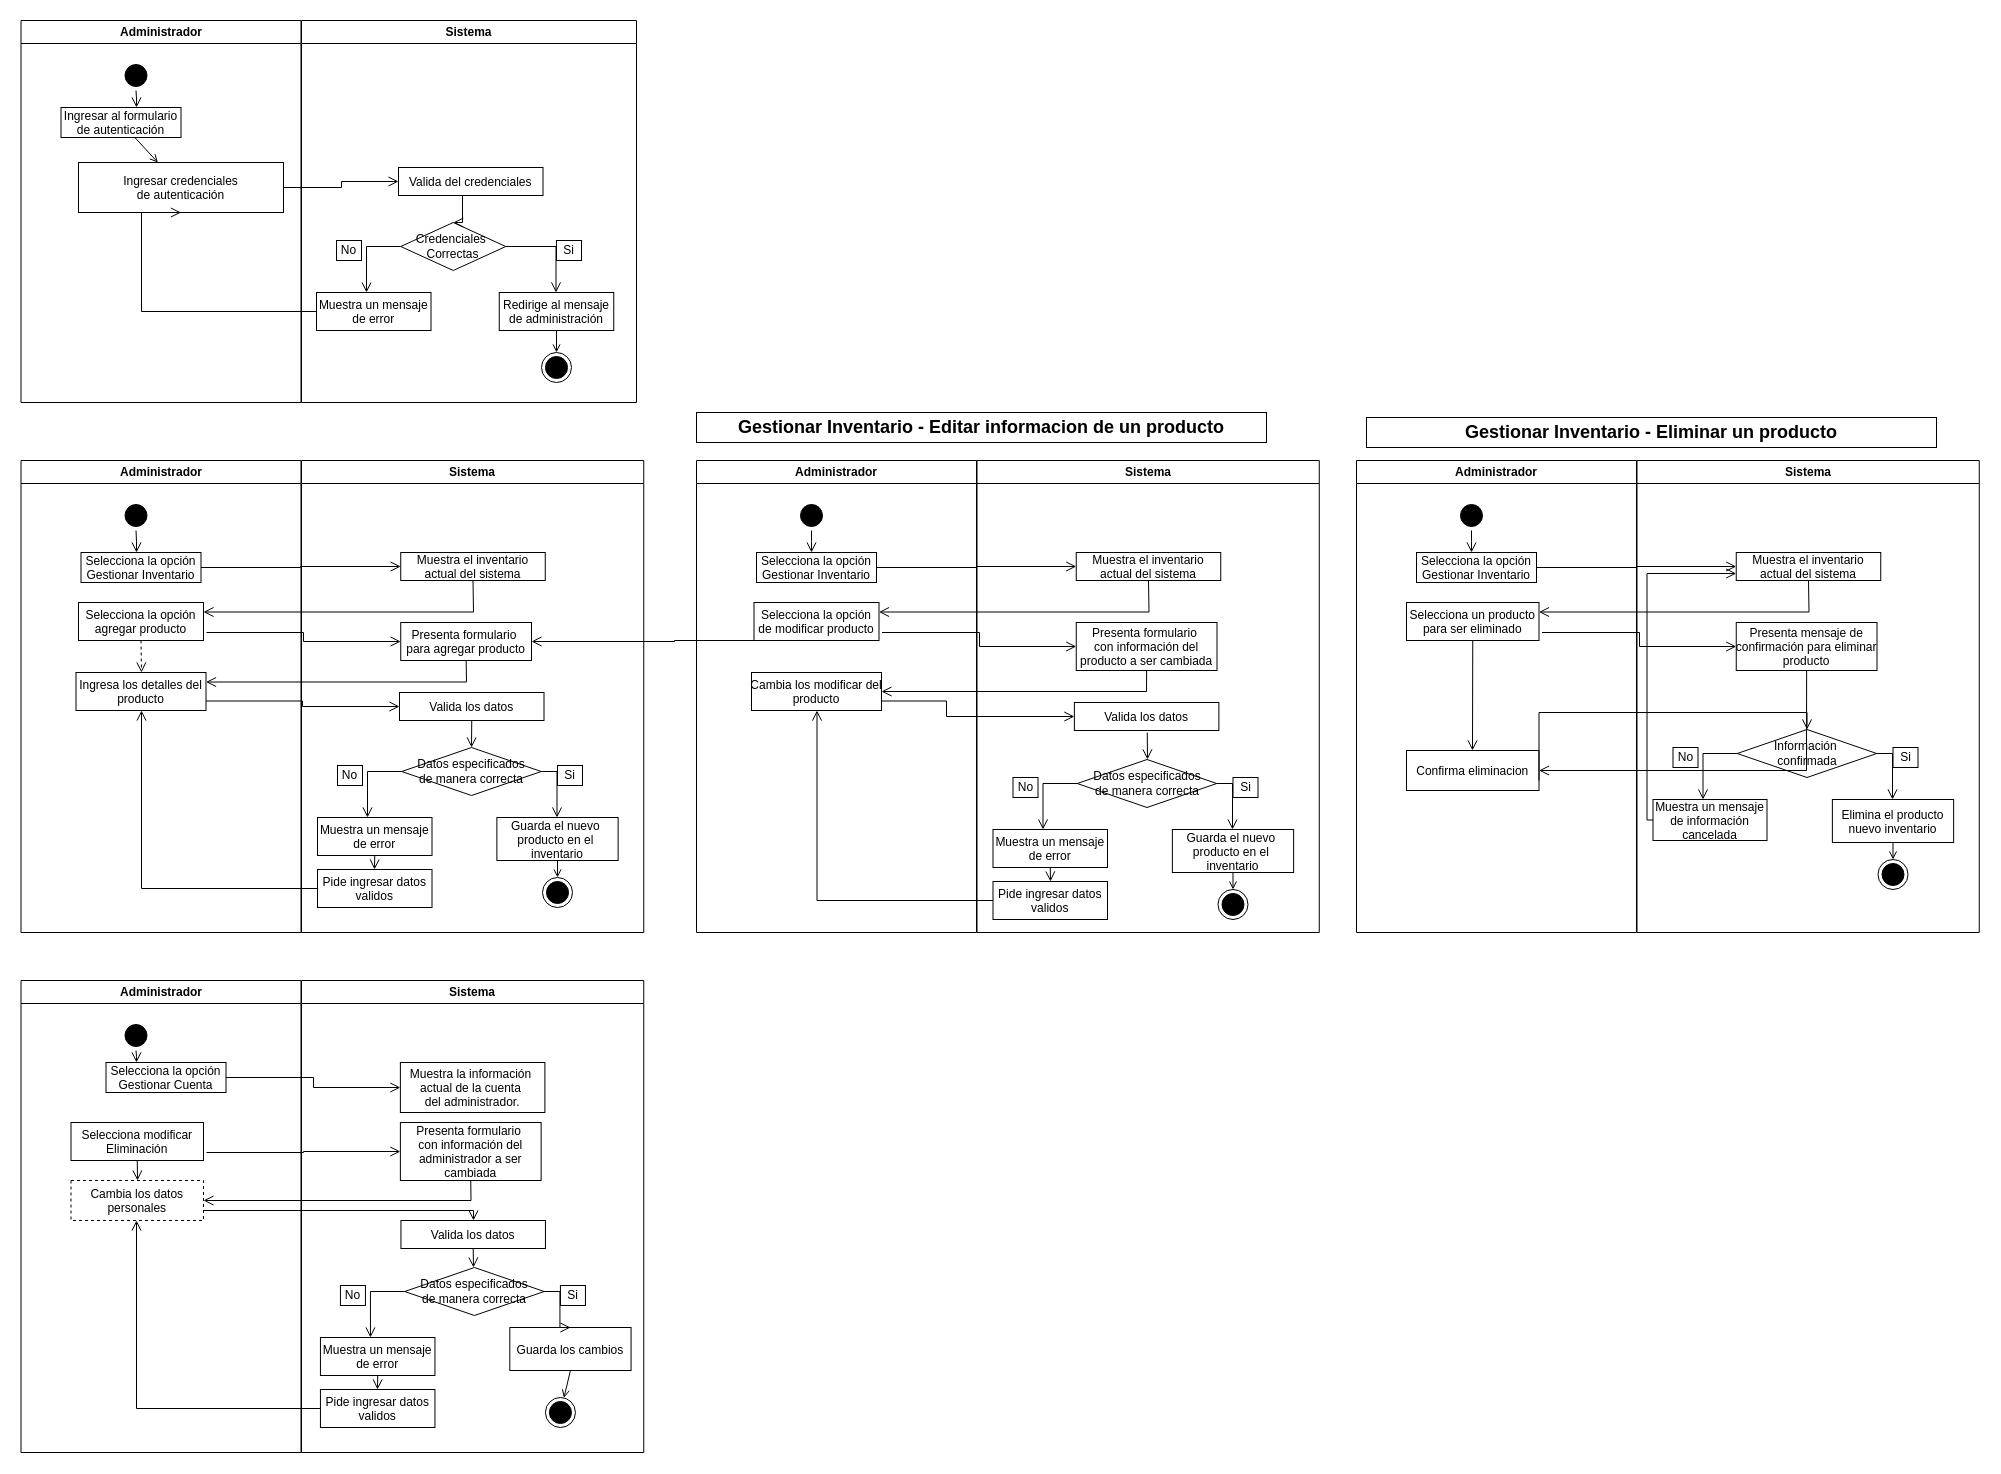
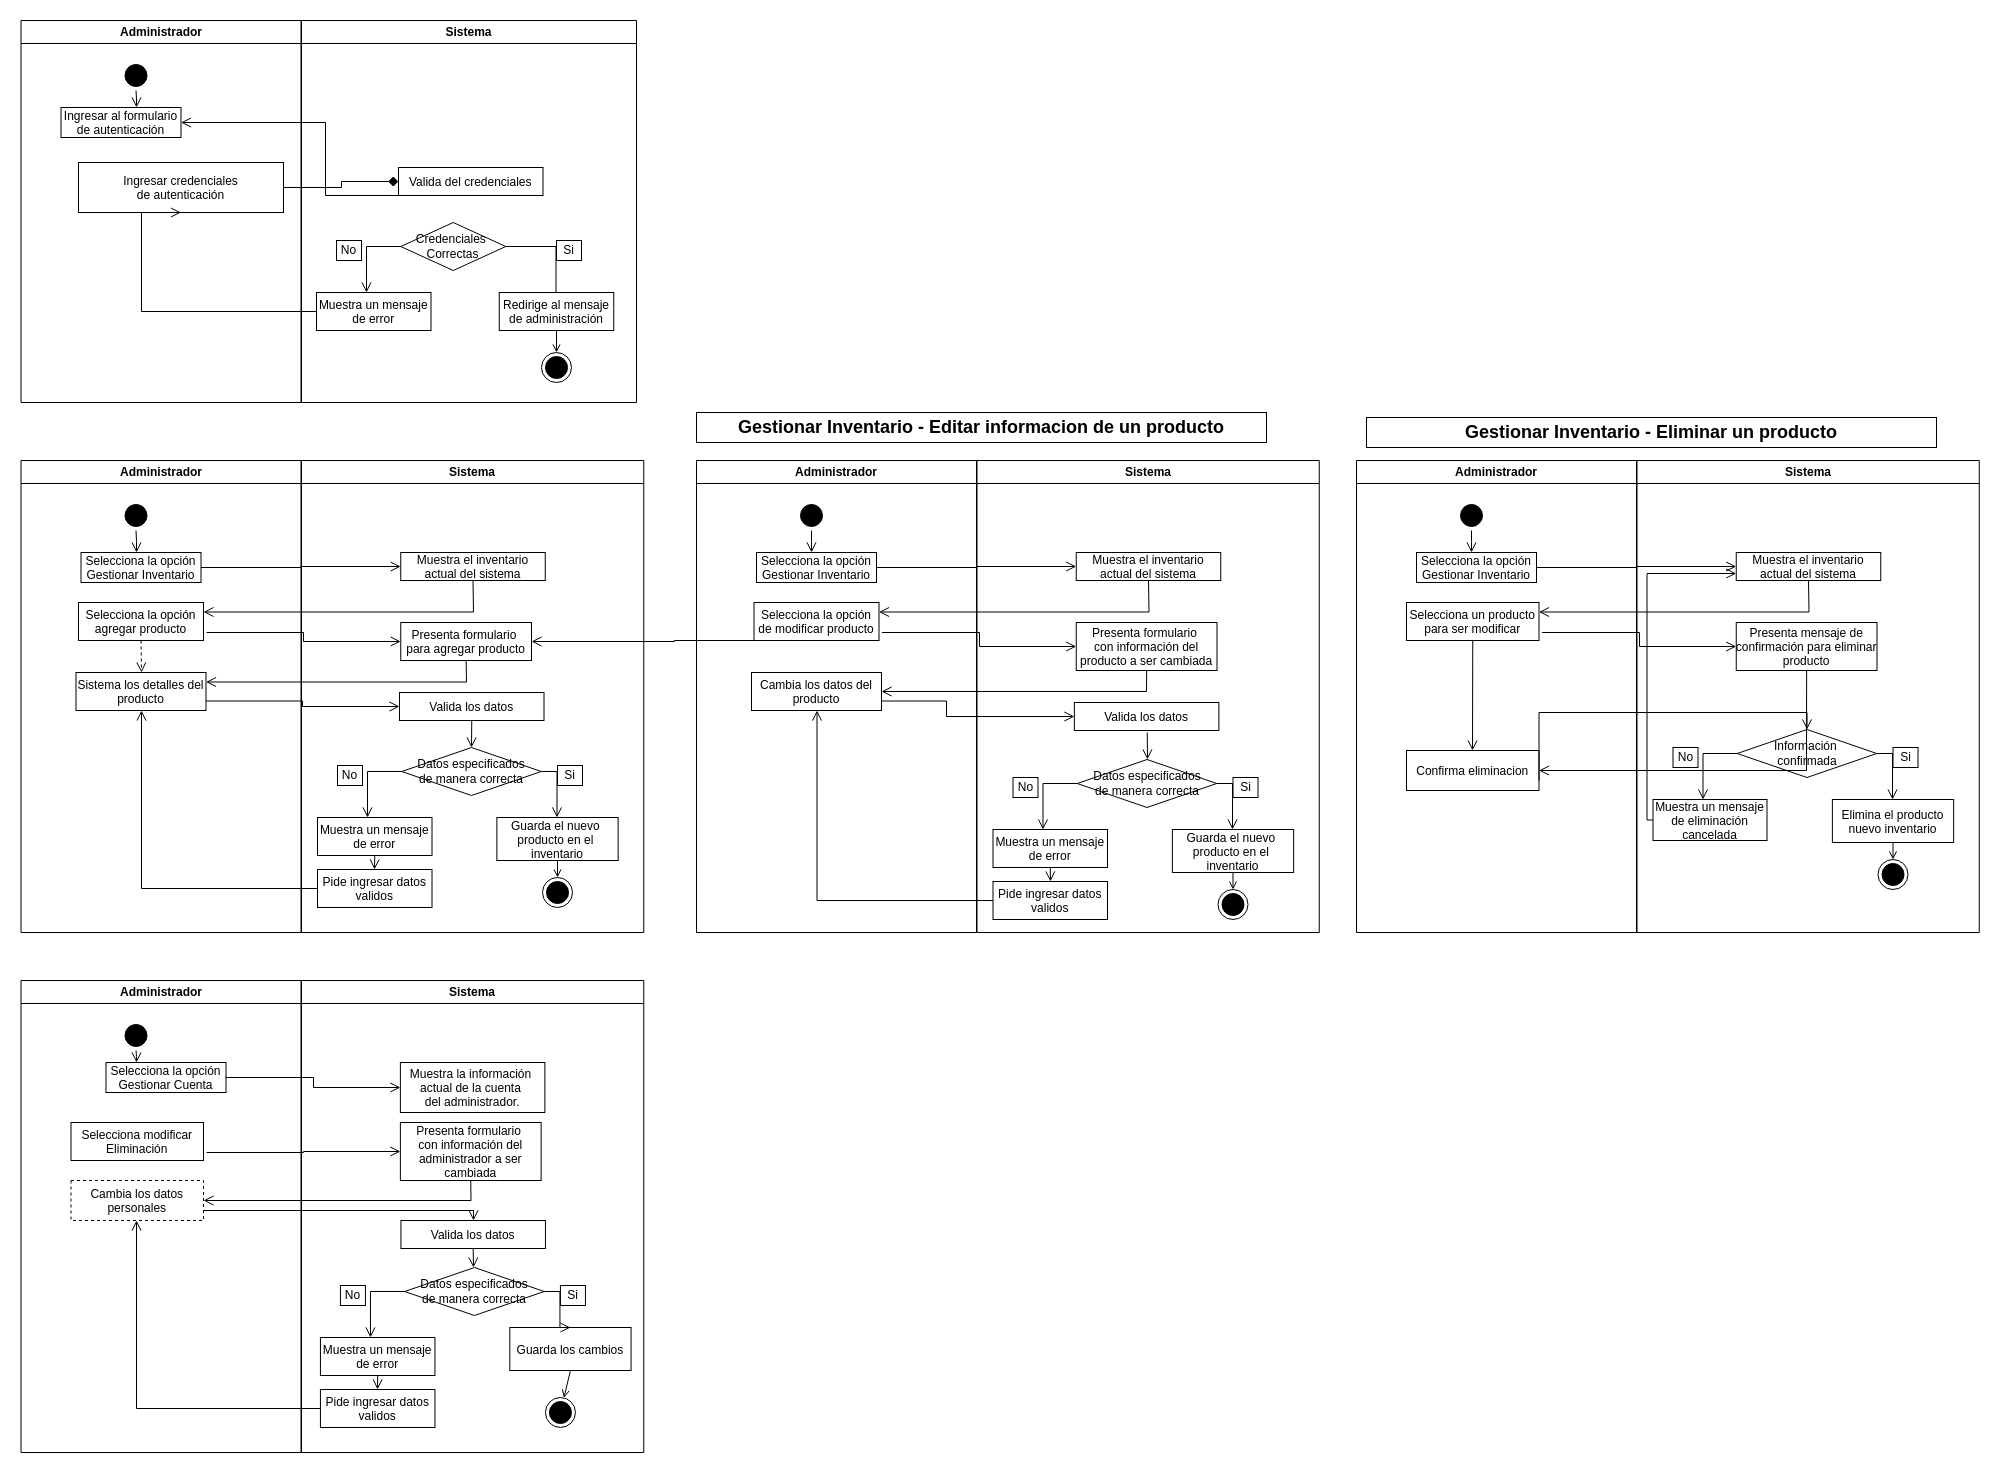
edge "Ingresar al formulario de autenticación" -> "Ingresar credenciales de autenticación": removed
edge "Ingresar credenciales de autenticación" -> "Valida del credenciales": arrowhead open -> diamond
edge "Valida del credenciales" -> "Credenciales Correctas": now "Valida del credenciales" -> "Ingresar al formulario de autenticación"
edge "Credenciales Correctas" -> "Redirige al mensaje de administración": arrowhead open -> none
node "Selecciona un producto para ser eliminado": label "Selecciona un producto para ser eliminado" -> "Selecciona un producto para ser modificar"
node "Ingresa los detalles del producto": label "Ingresa los detalles del producto" -> "Sistema los detalles del producto"
node "Cambia los modificar del producto": label "Cambia los modificar del producto" -> "Cambia los datos del producto"
node "Muestra un mensaje de información cancelada": label "Muestra un mensaje de información cancelada" -> "Muestra un mensaje de eliminación cancelada"
edge "Selecciona modificar Eliminación" -> "Cambia los datos personales": removed
